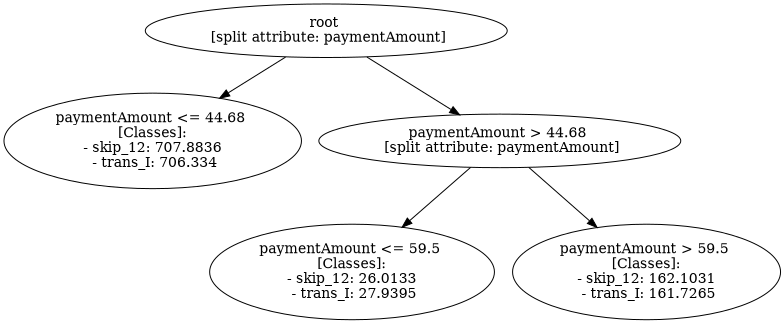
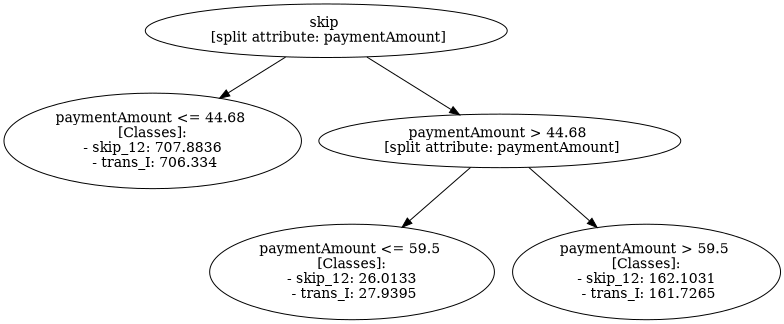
node "root [split attribute: paymentAmount]": label "root [split attribute: paymentAmount]" -> "skip [split attribute: paymentAmount]"
